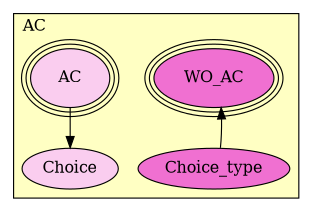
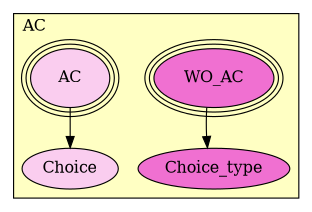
edge "Choice_type" -> "WO_AC": reversed
